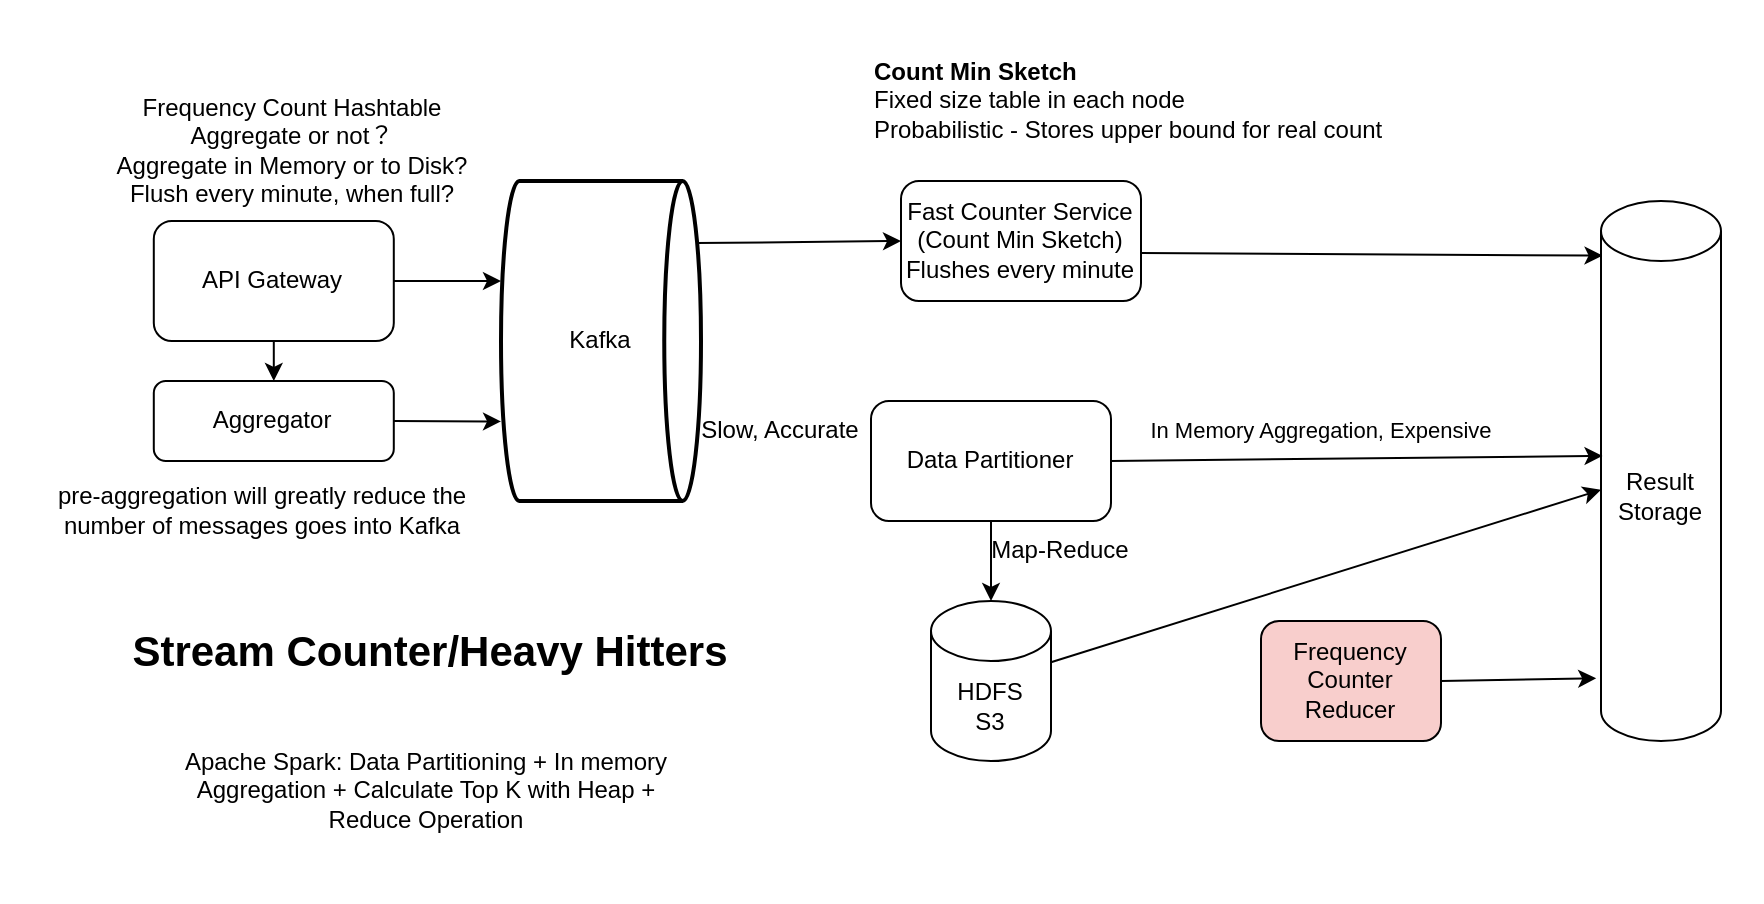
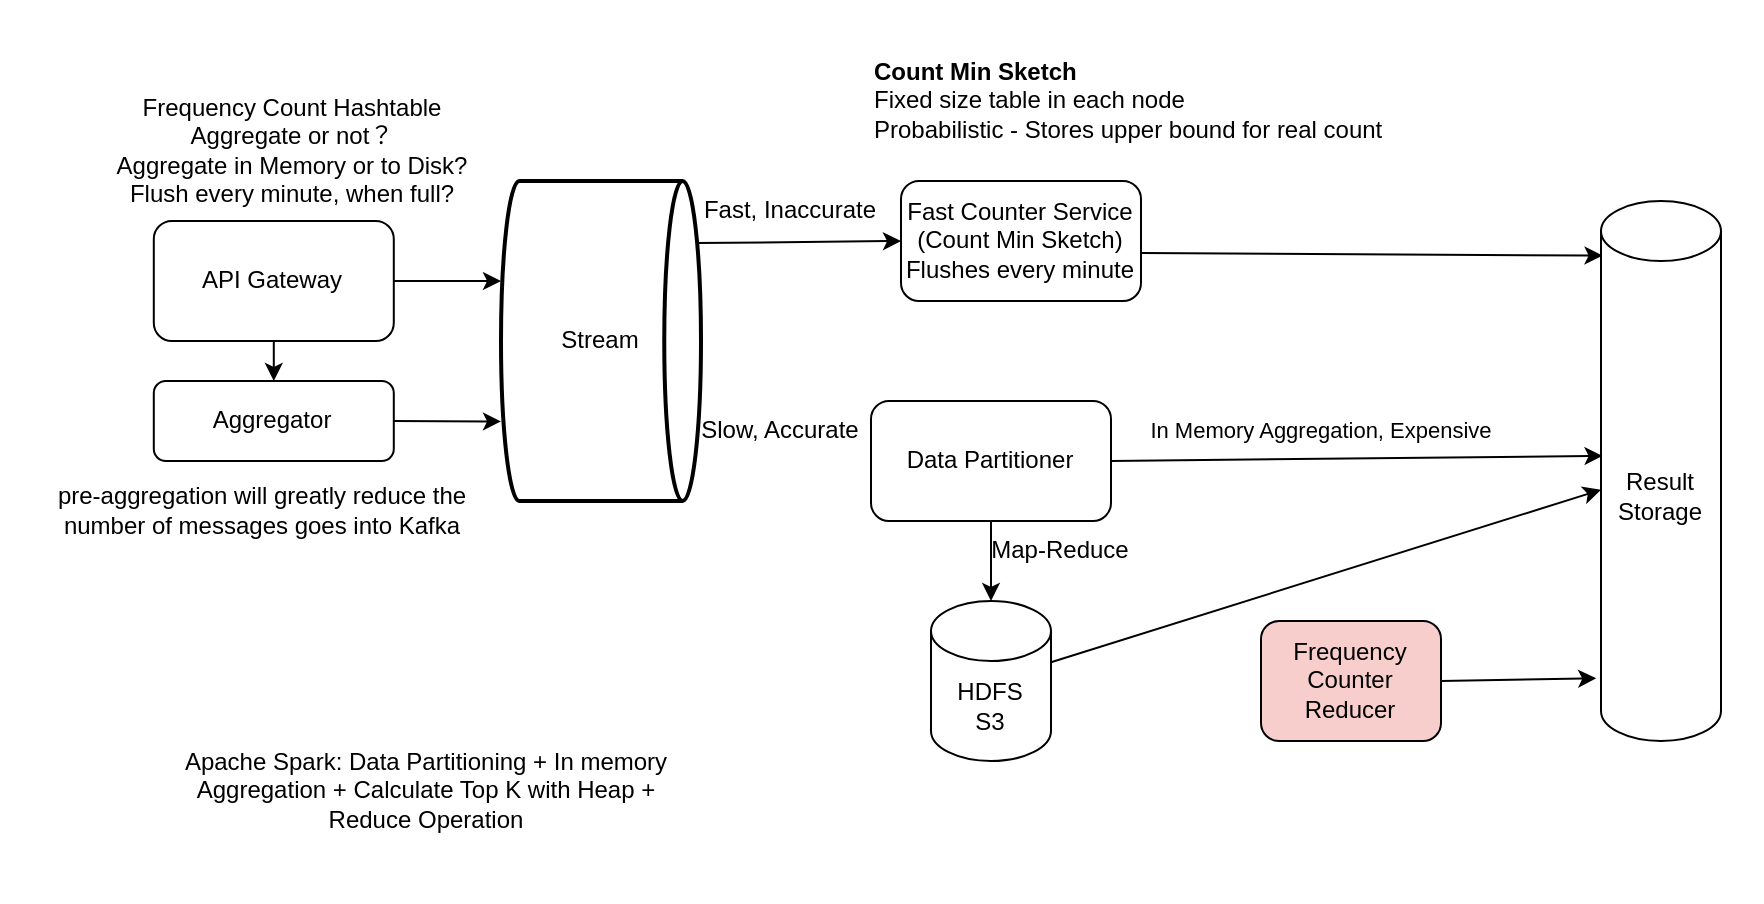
node "Fast, Inaccurate": added
node "Kafka": label "Kafka" -> "Stream"
node "Stream Counter/Heavy Hitters": removed
